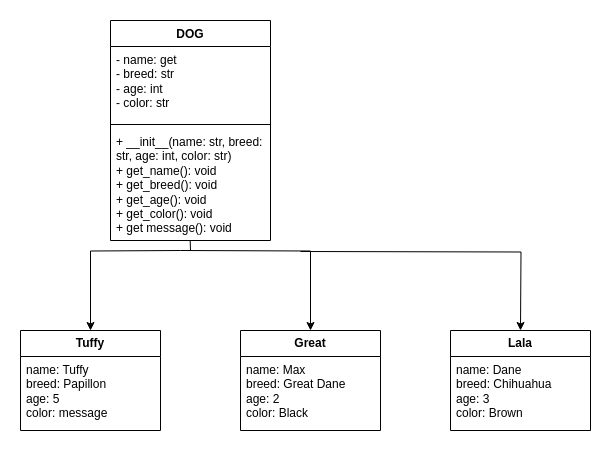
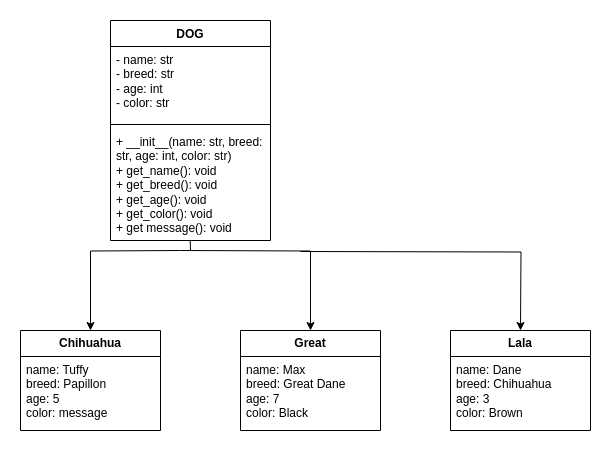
node "- name: get - breed: str - age: int - color: str": label "- name: get - breed: str - age: int - color: str" -> "- name: str - breed: str - age: int - color: str"
node "Tuffy": label "Tuffy" -> "Chihuahua"
node "name: Max breed: Great Dane age: 2 color: Black": label "name: Max breed: Great Dane age: 2 color: Black" -> "name: Max breed: Great Dane age: 7 color: Black"
